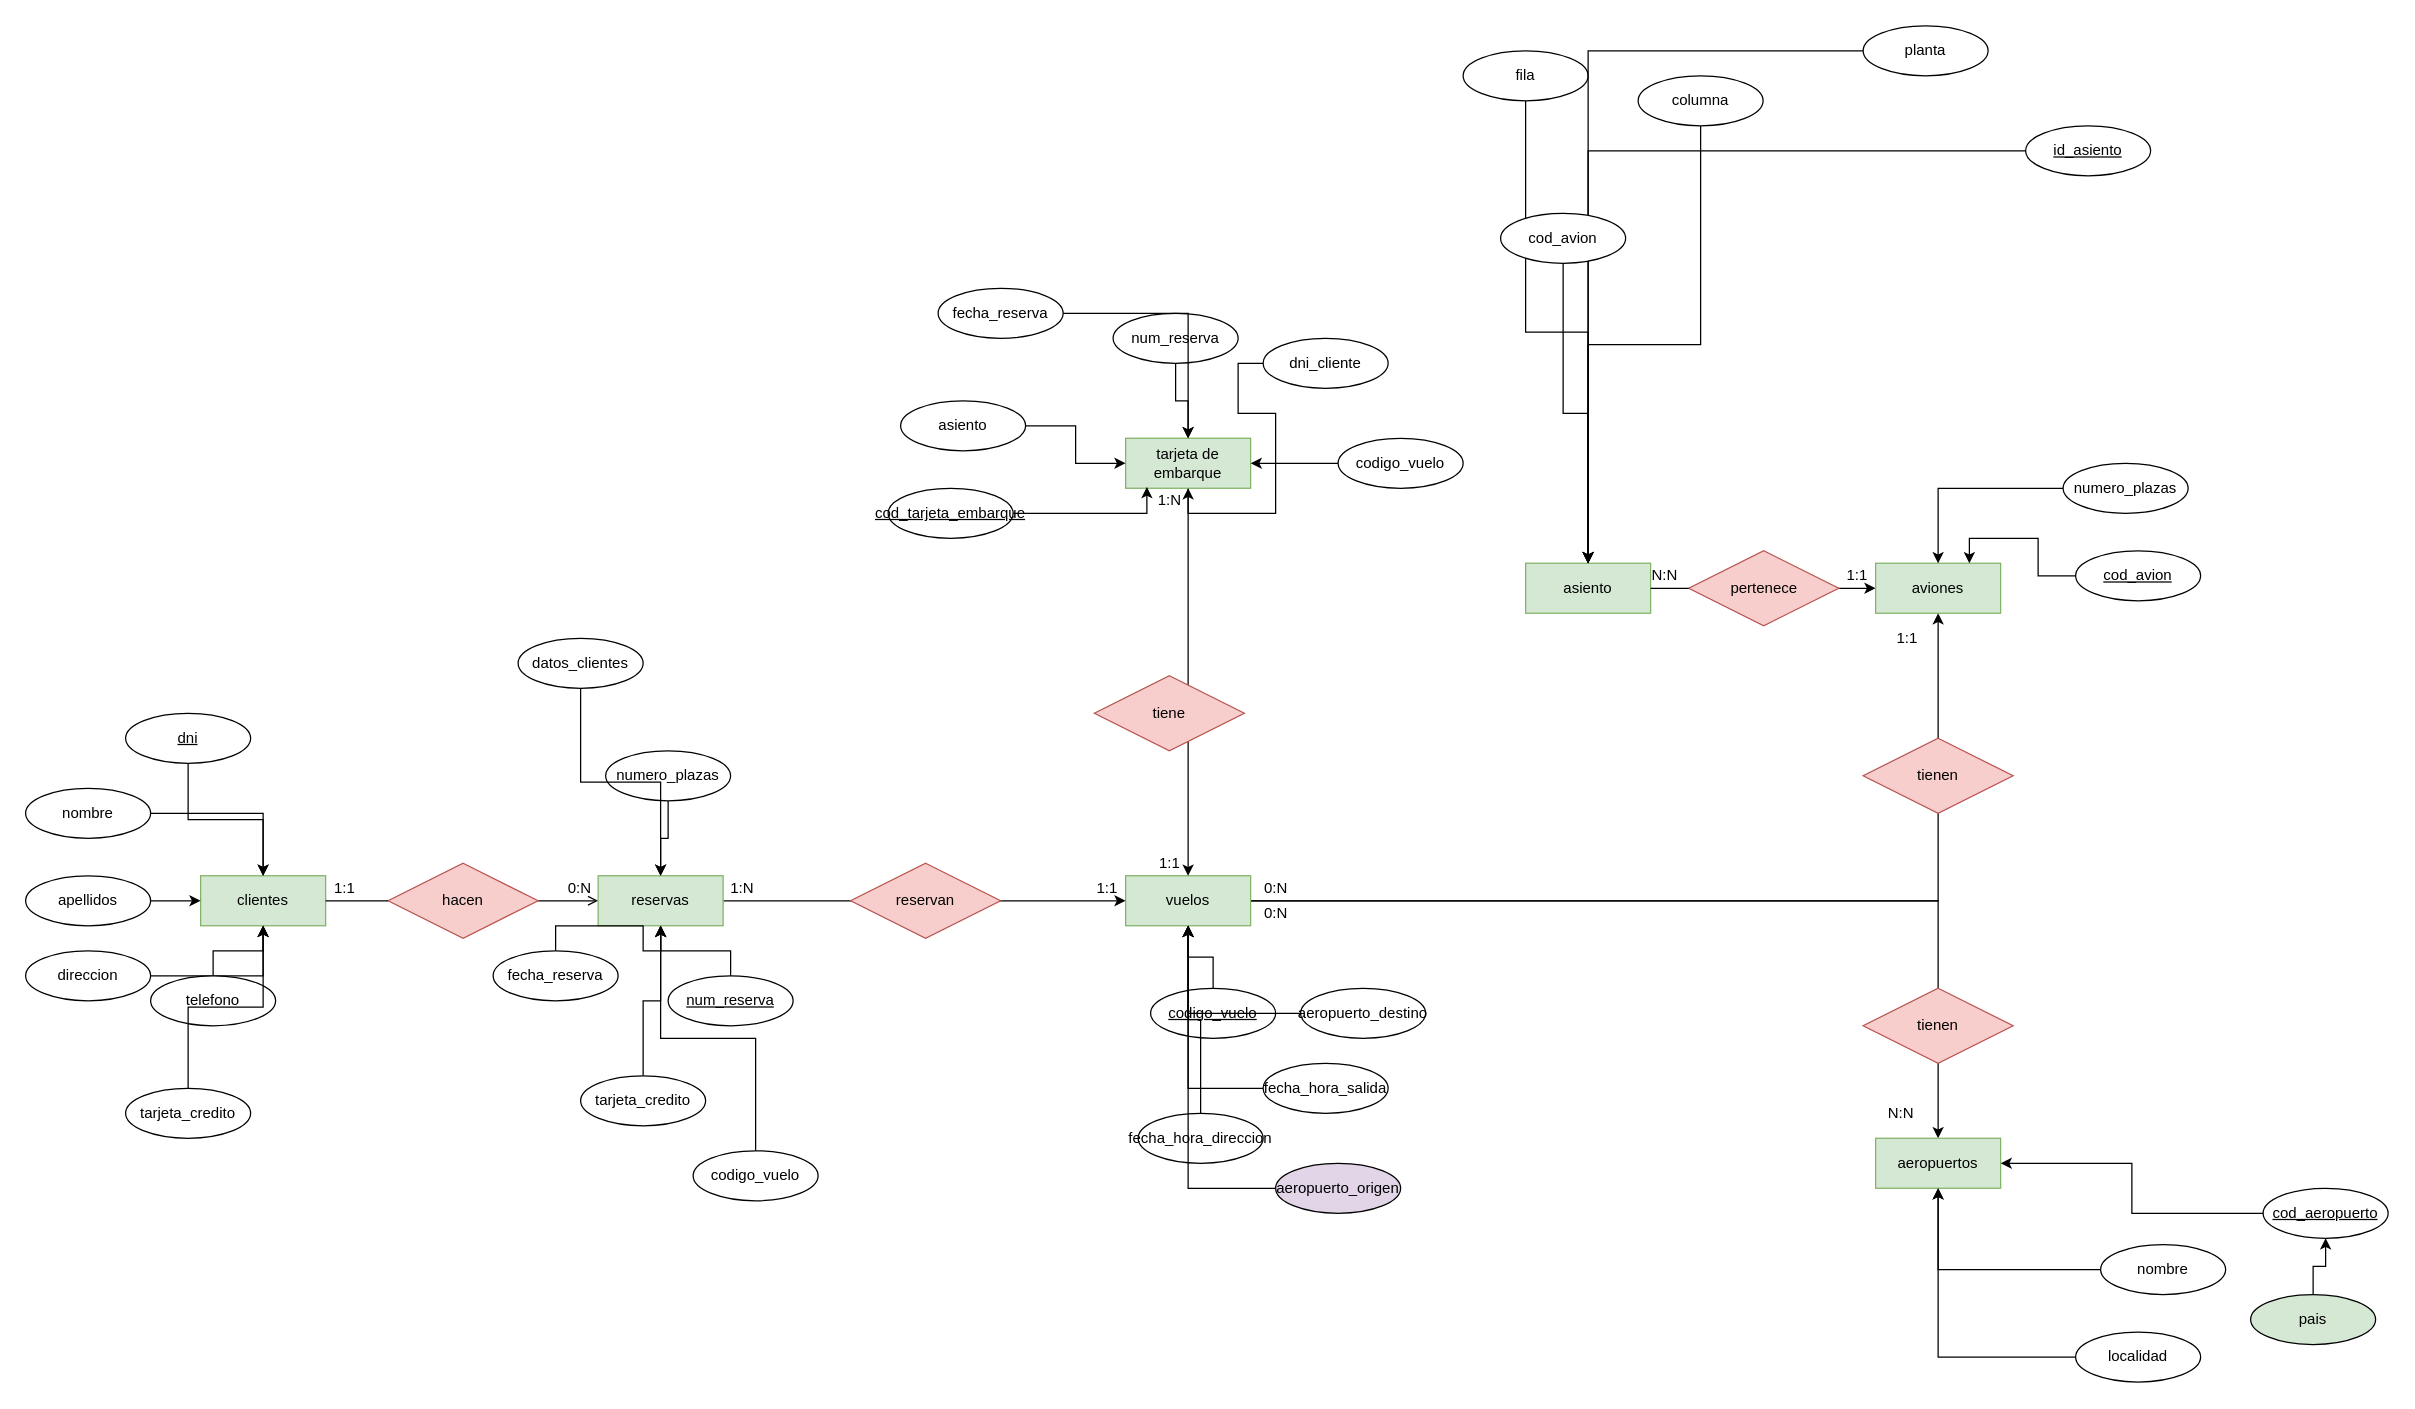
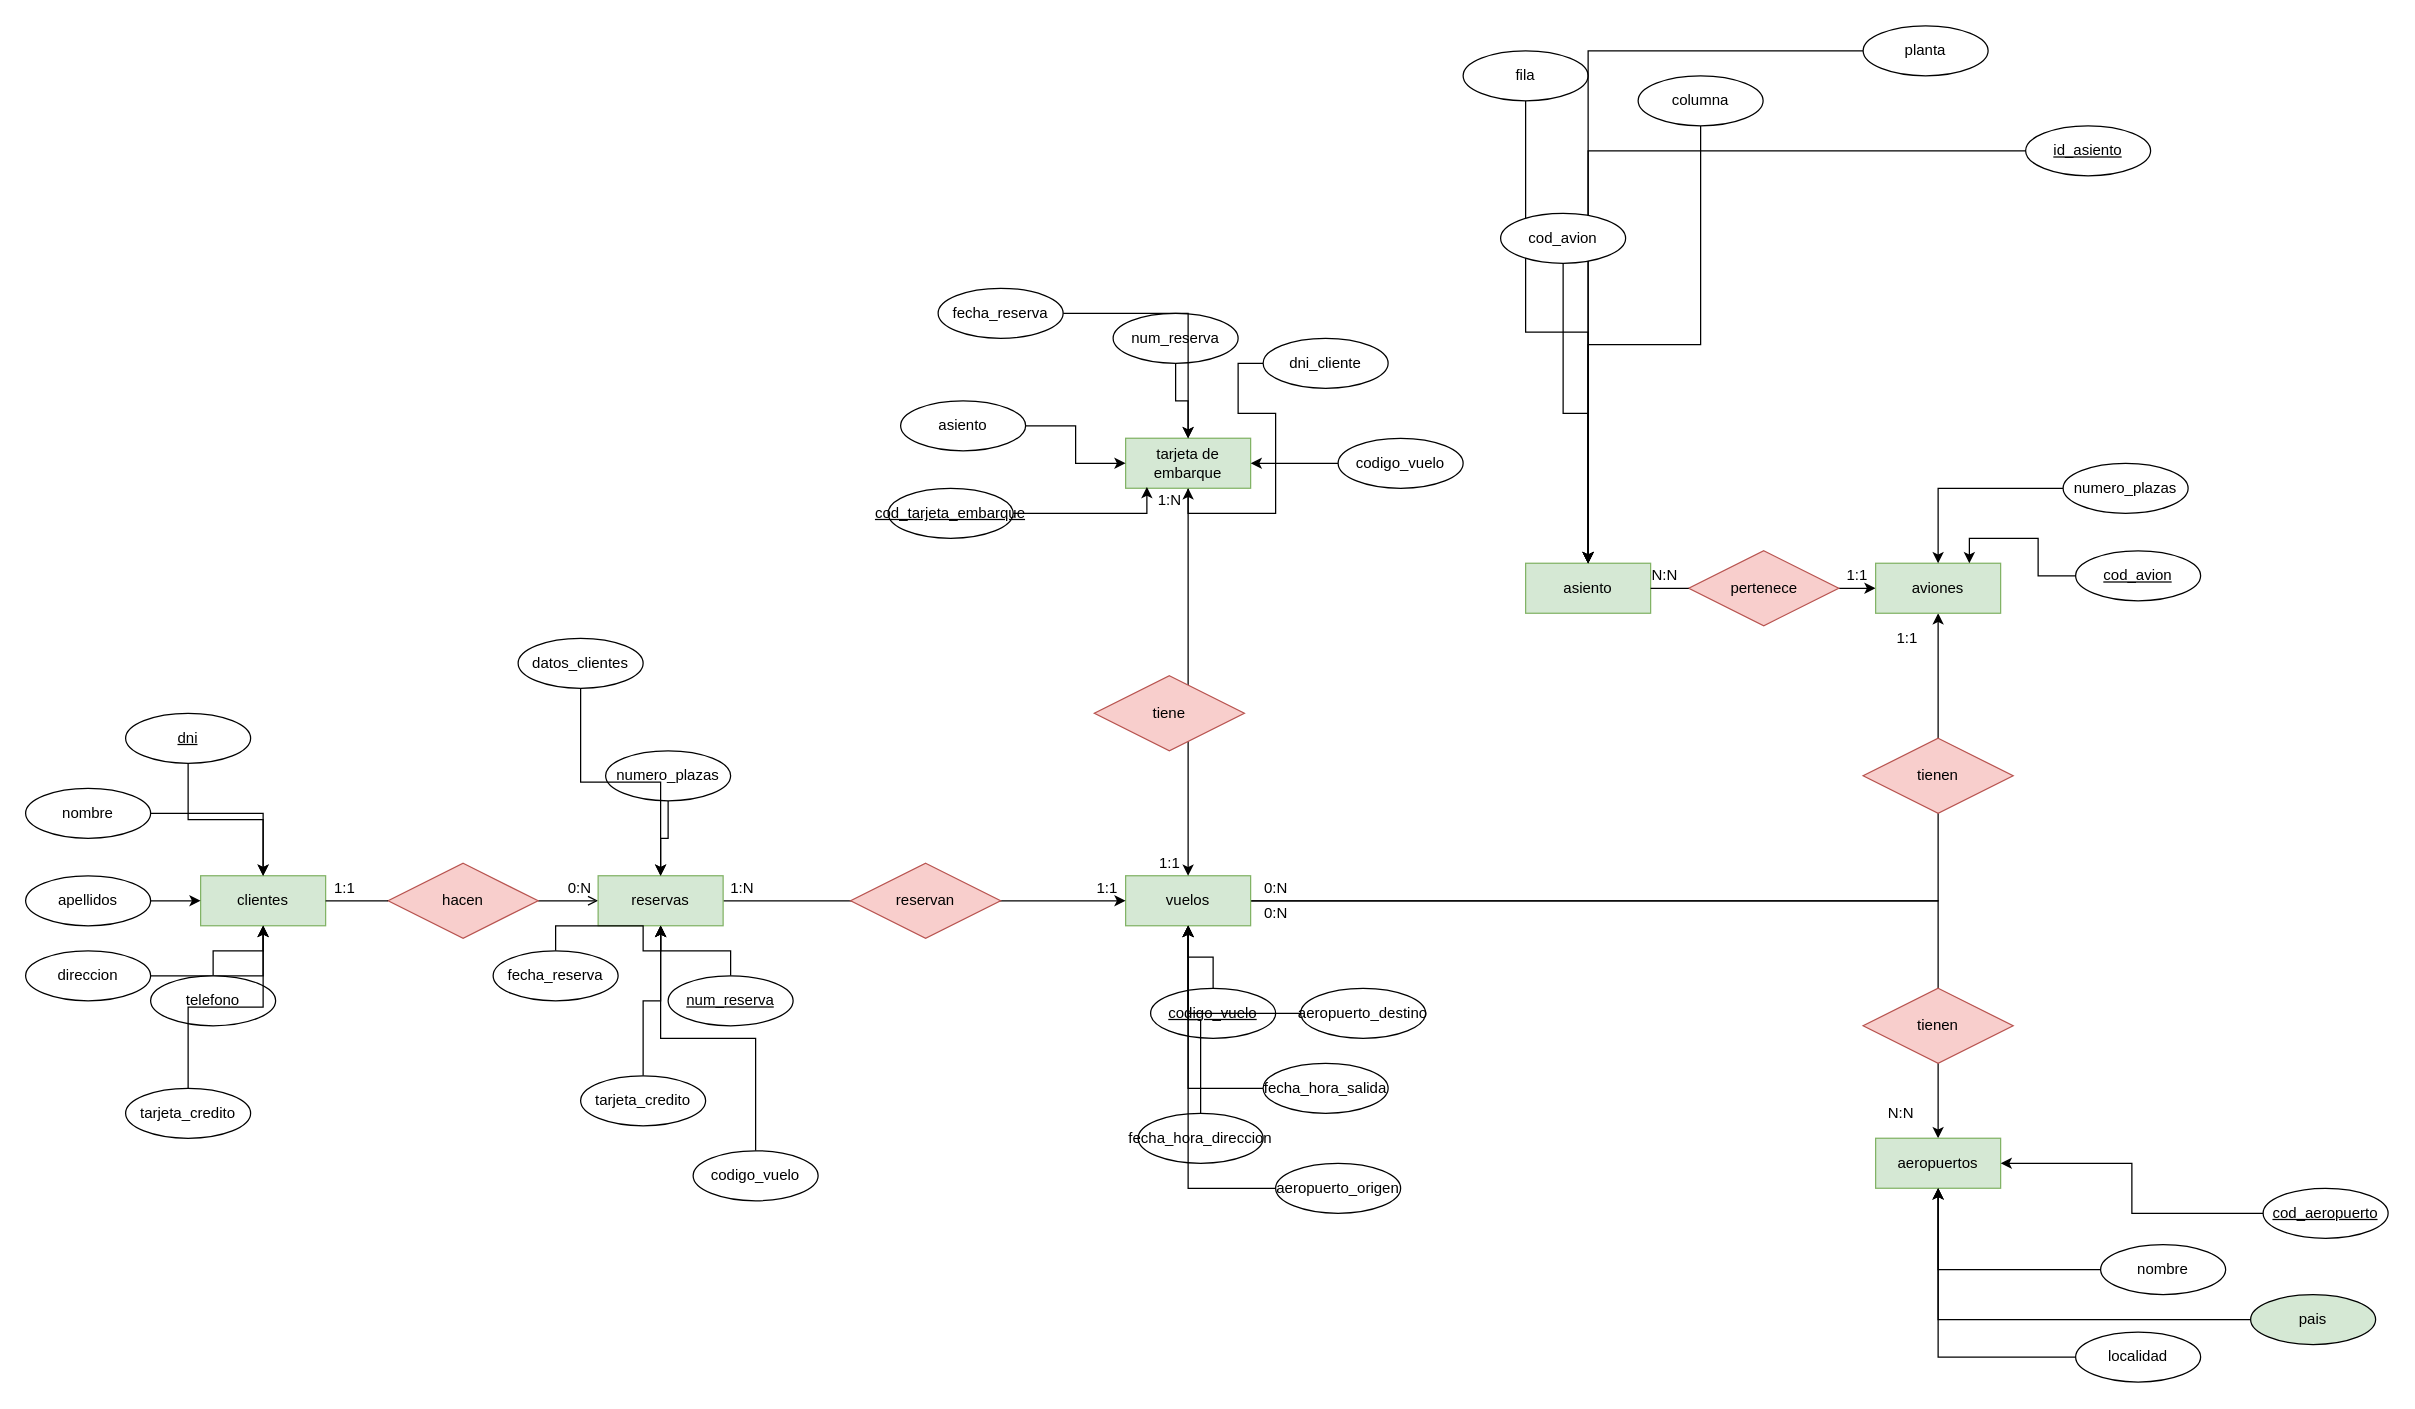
node "aeropuerto_origen": fillcolor #e1d5e7 -> #ffffff
edge "pais" -> "cod_aeropuerto": now "pais" -> "aeropuertos"
